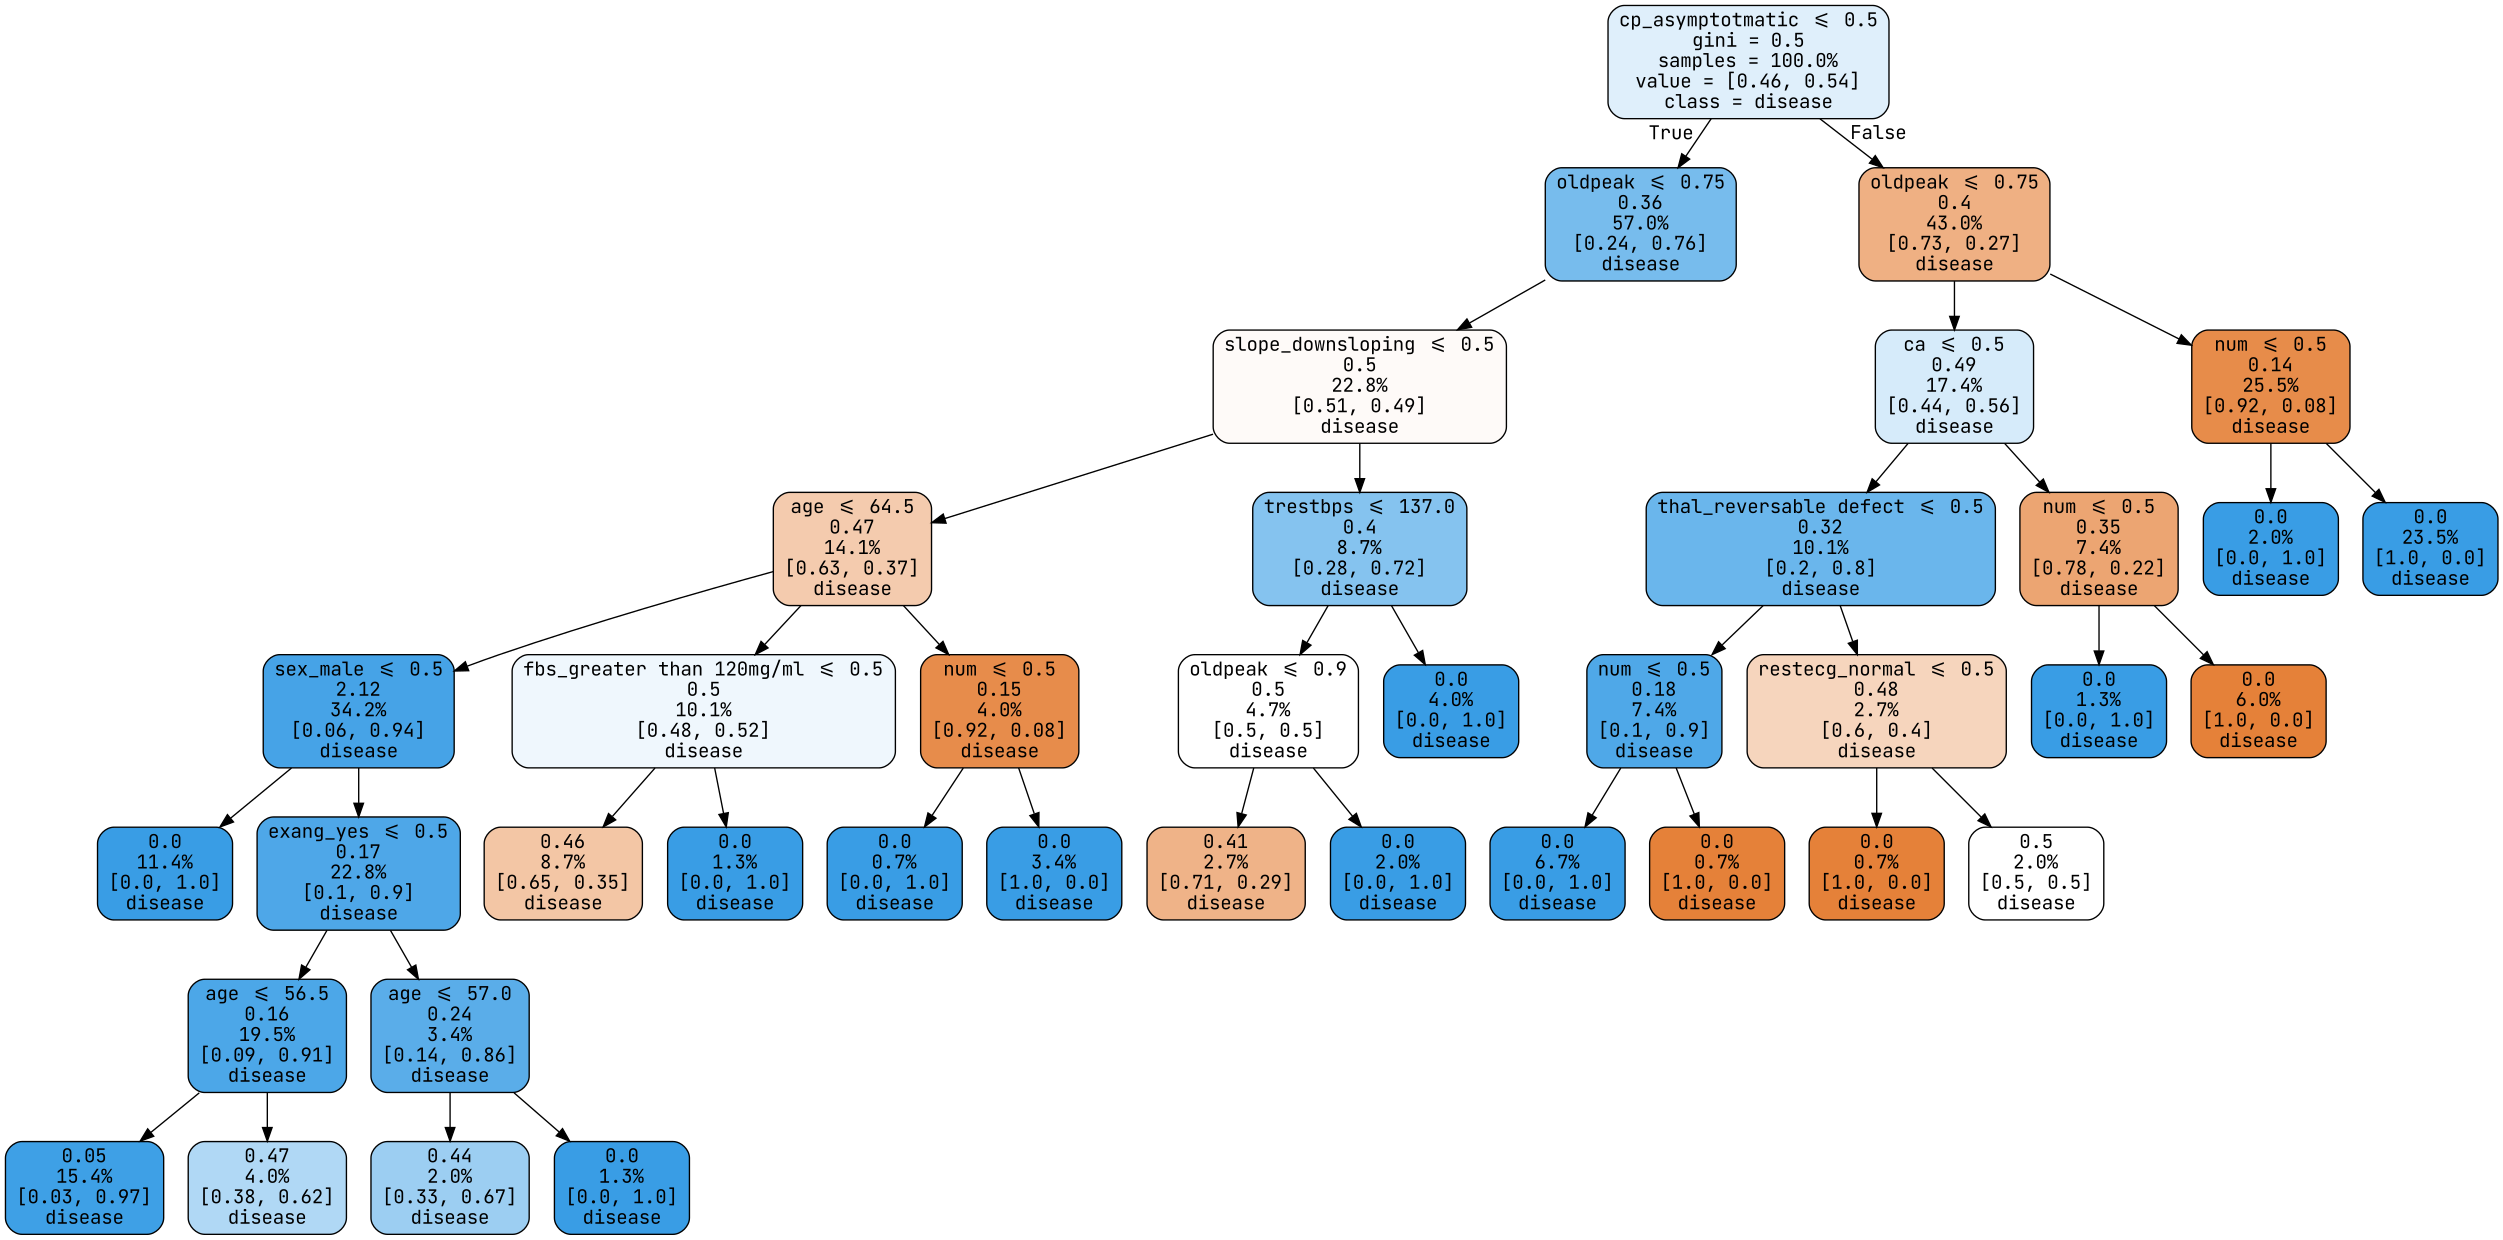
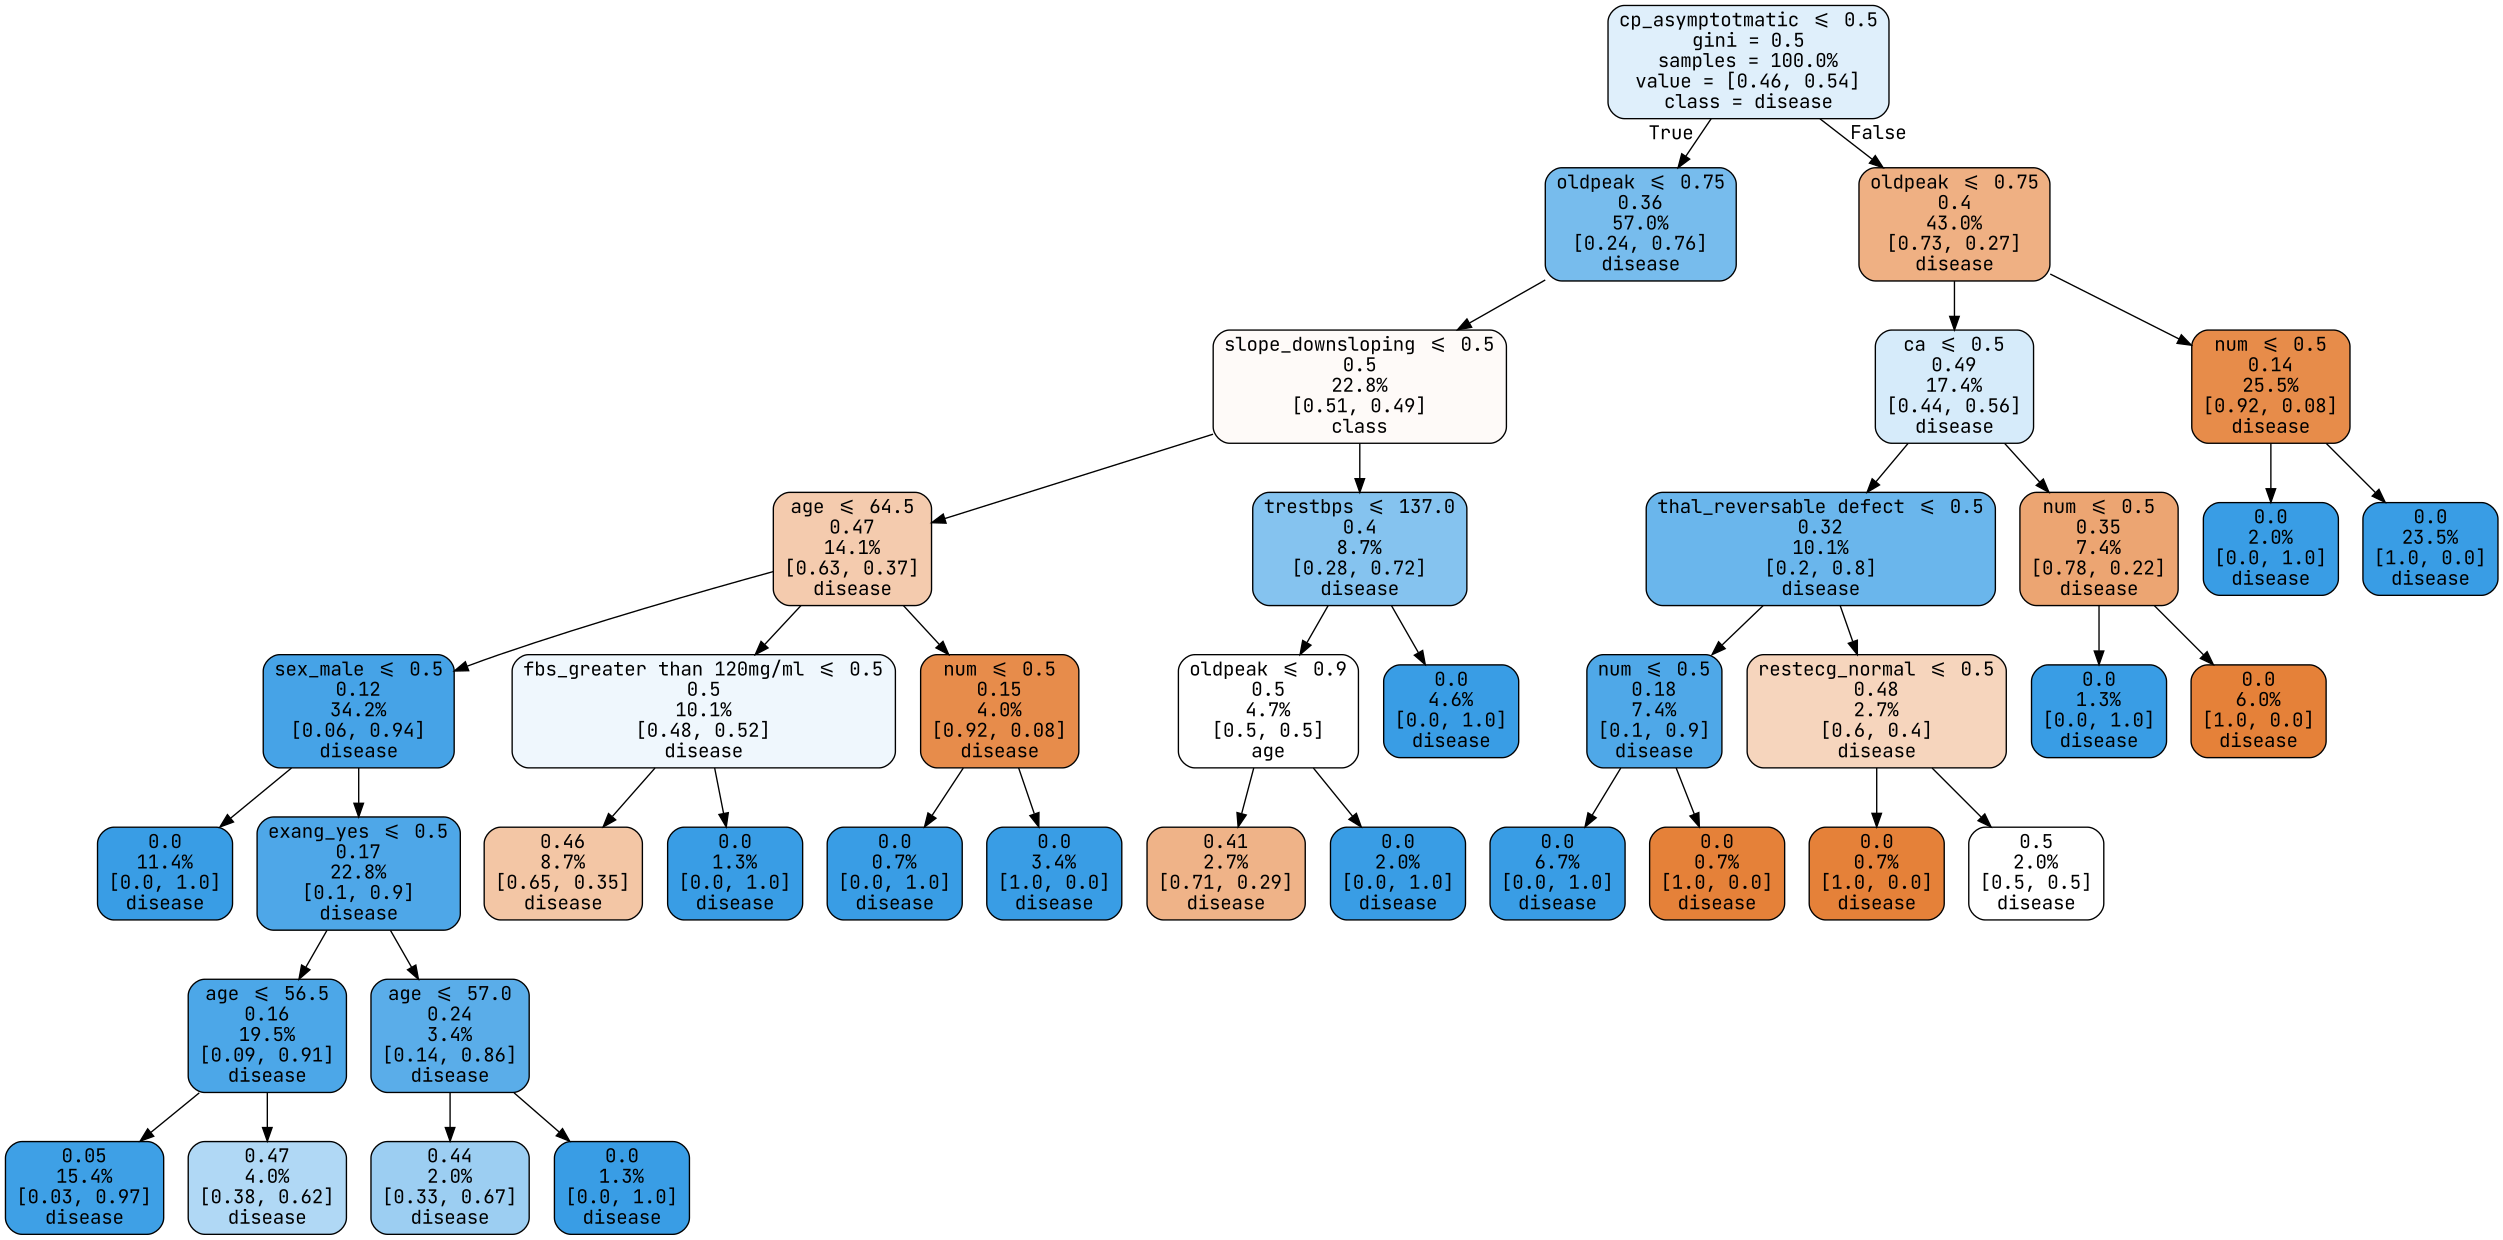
node "slope_downsloping <= 0.5 0.5 22.8% [0.51, 0.49] disease": label "slope_downsloping <= 0.5 0.5 22.8% [0.51, 0.49] disease" -> "slope_downsloping <= 0.5 0.5 22.8% [0.51, 0.49] class"
node "sex_male <= 0.5 2.12 34.2% [0.06, 0.94] disease": label "sex_male <= 0.5 2.12 34.2% [0.06, 0.94] disease" -> "sex_male <= 0.5 0.12 34.2% [0.06, 0.94] disease"
node "oldpeak <= 0.9 0.5 4.7% [0.5, 0.5] disease": label "oldpeak <= 0.9 0.5 4.7% [0.5, 0.5] disease" -> "oldpeak <= 0.9 0.5 4.7% [0.5, 0.5] age"
node "0.0 4.0% [0.0, 1.0] disease": label "0.0 4.0% [0.0, 1.0] disease" -> "0.0 4.6% [0.0, 1.0] disease"
